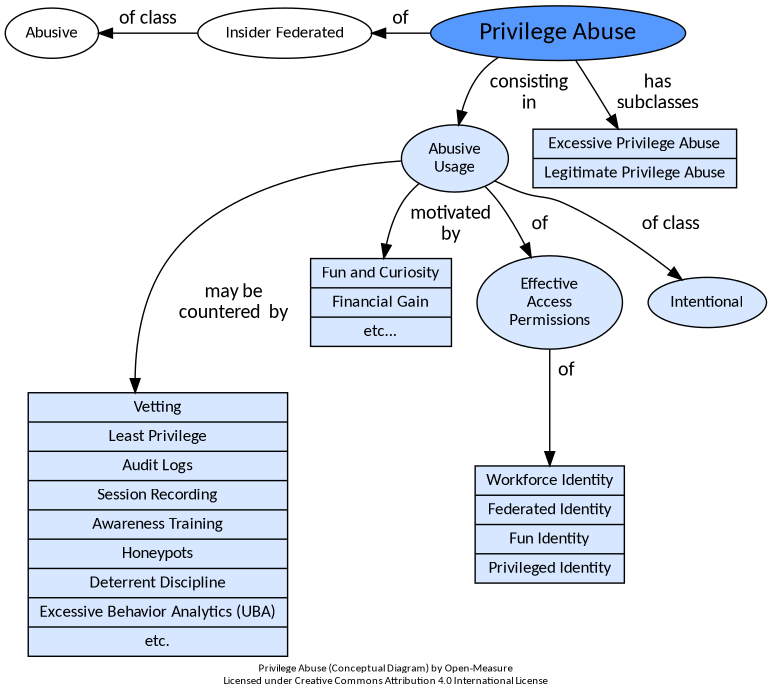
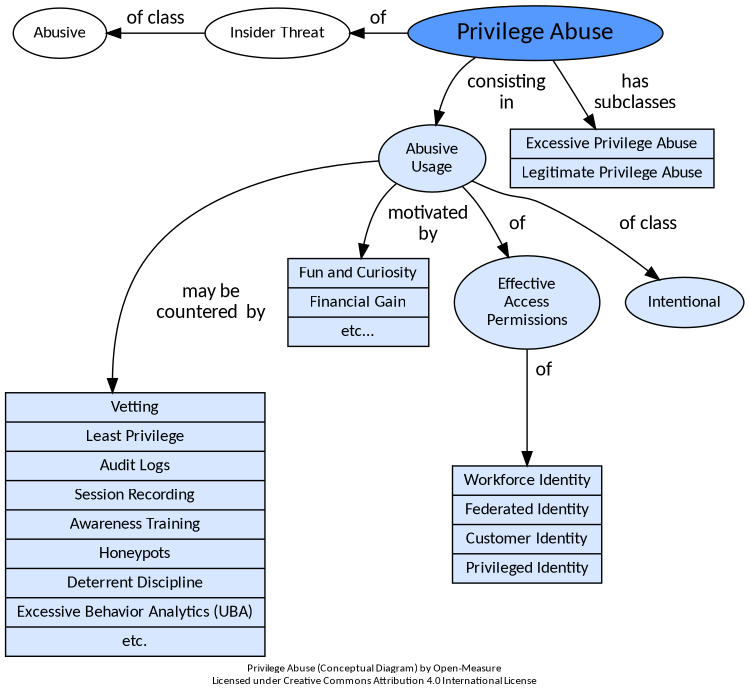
node "Insider Federated": label "Insider Federated" -> "Insider Threat"
node "Workforce Identity": text "Fun Identity" -> "Customer Identity"
